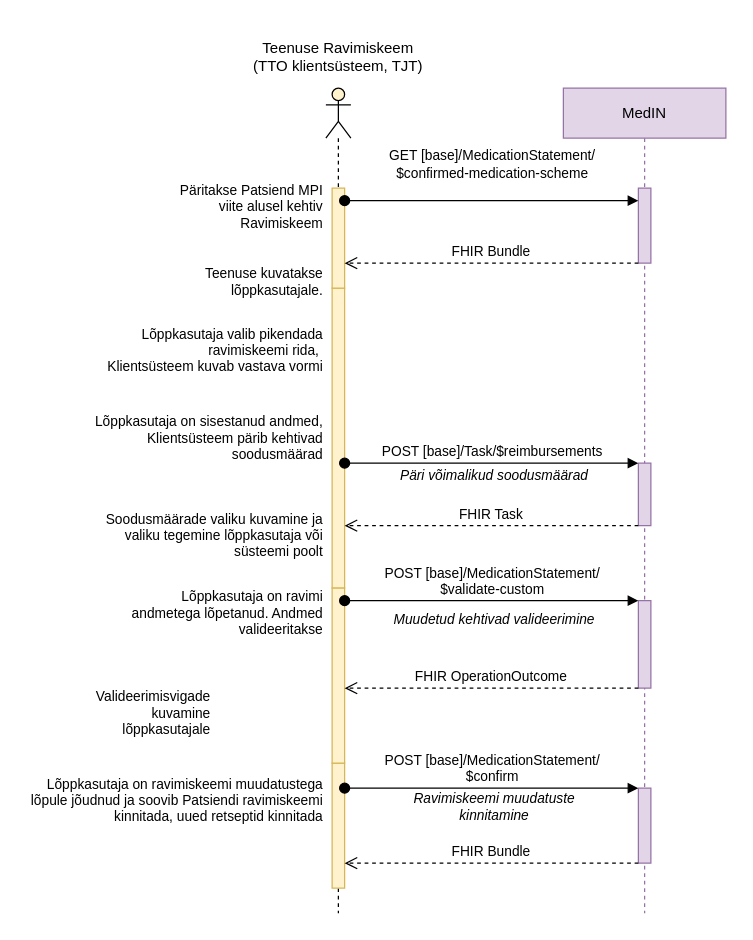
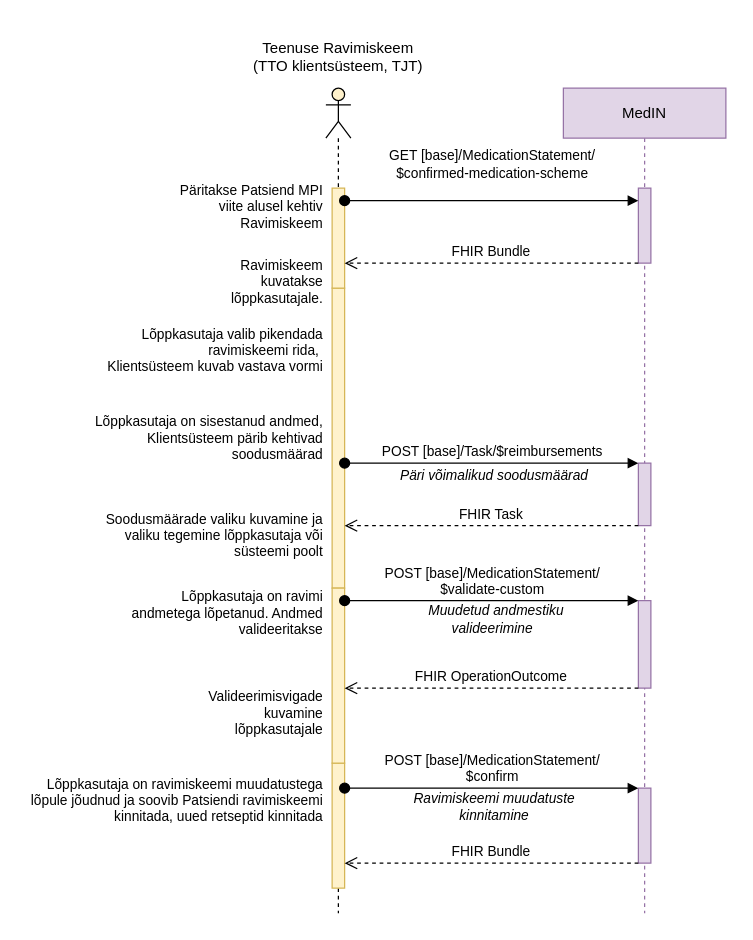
node "Teenuse kuvatakse lõppkasutajale.": label "Teenuse kuvatakse lõppkasutajale." -> "Ravimiskeem kuvatakse lõppkasutajale."
node "Muudetud kehtivad valideerimine": label "Muudetud kehtivad valideerimine" -> "Muudetud andmestiku valideerimine"
node "Valideerimisvigade kuvamine lõppkasutajale": moved (138, 713) -> (251, 713)
